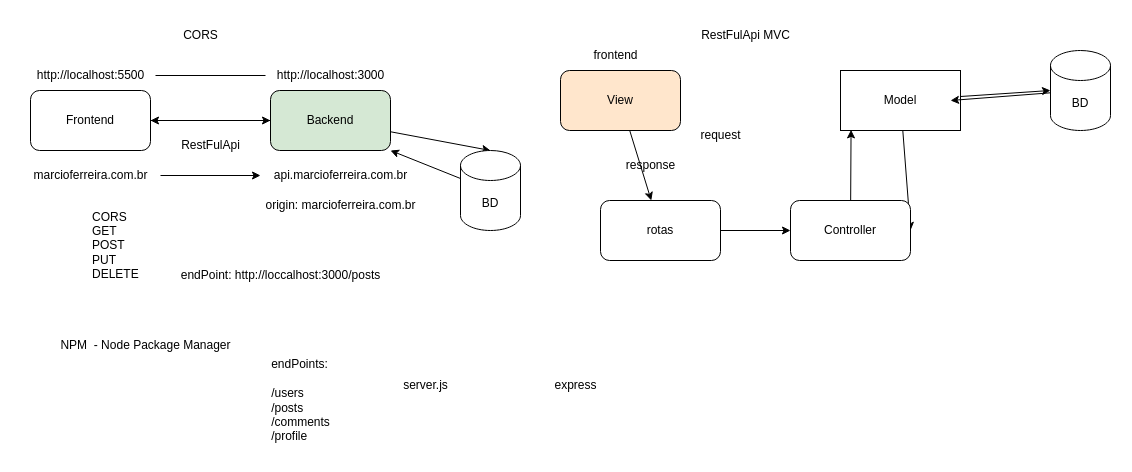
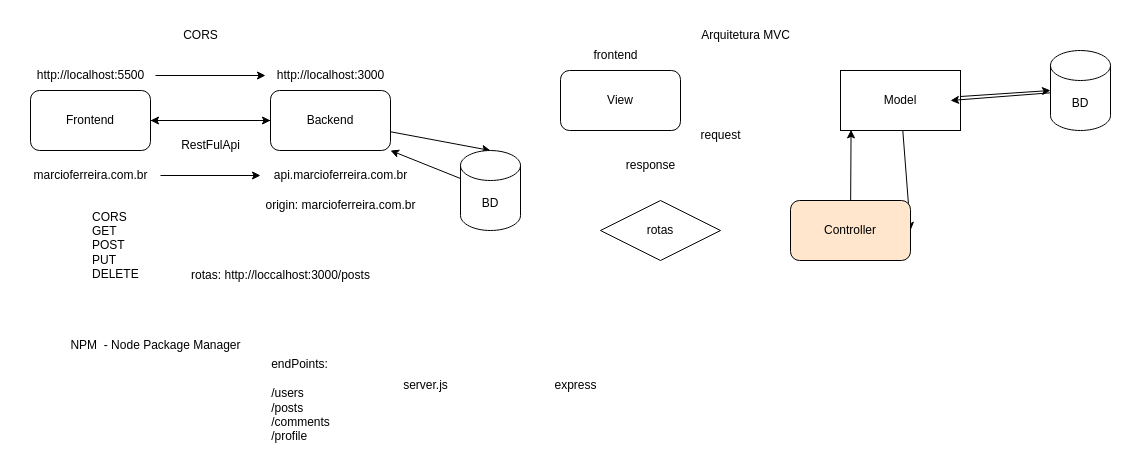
node "RestFulApi MVC": label "RestFulApi MVC" -> "Arquitetura MVC"
edge "http://localhost:5500" -- "http://localhost:3000": arrowhead none -> classic
node "View": fillcolor #ffe6cc -> #ffffff
node "Backend": fillcolor #d5e8d4 -> #ffffff
edge "View" -> "rotas": removed
node "rotas": shape rounded rectangle -> diamond
edge "rotas" -> "Controller": removed
node "Controller": fillcolor #ffffff -> #ffe6cc
node "endPoint: http://loccalhost:3000/posts": label "endPoint: http://loccalhost:3000/posts" -> "rotas: http://loccalhost:3000/posts"
node "NPM - Node Package Manager": moved (146, 346) -> (156, 346)
